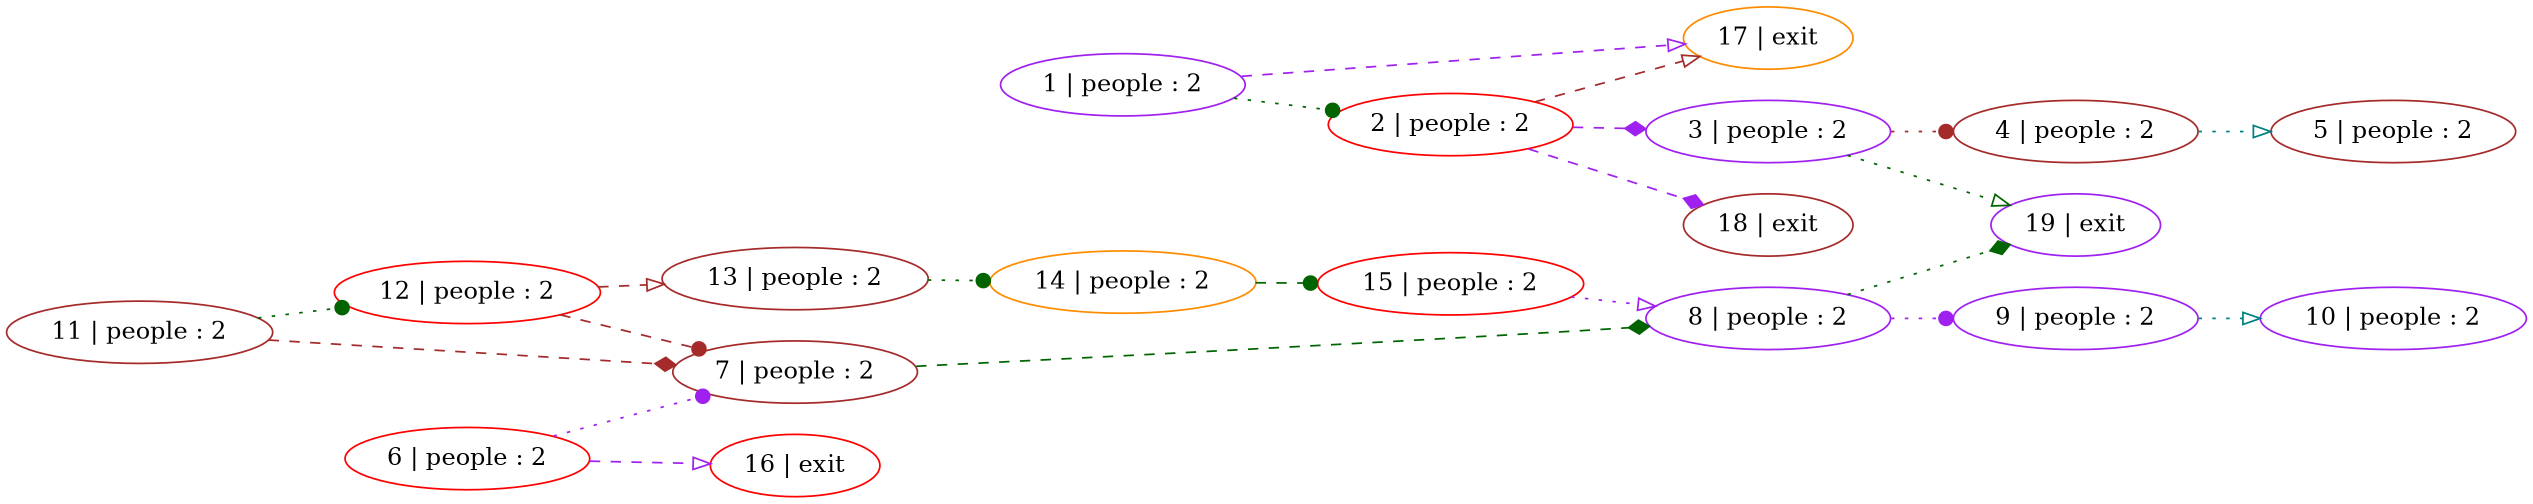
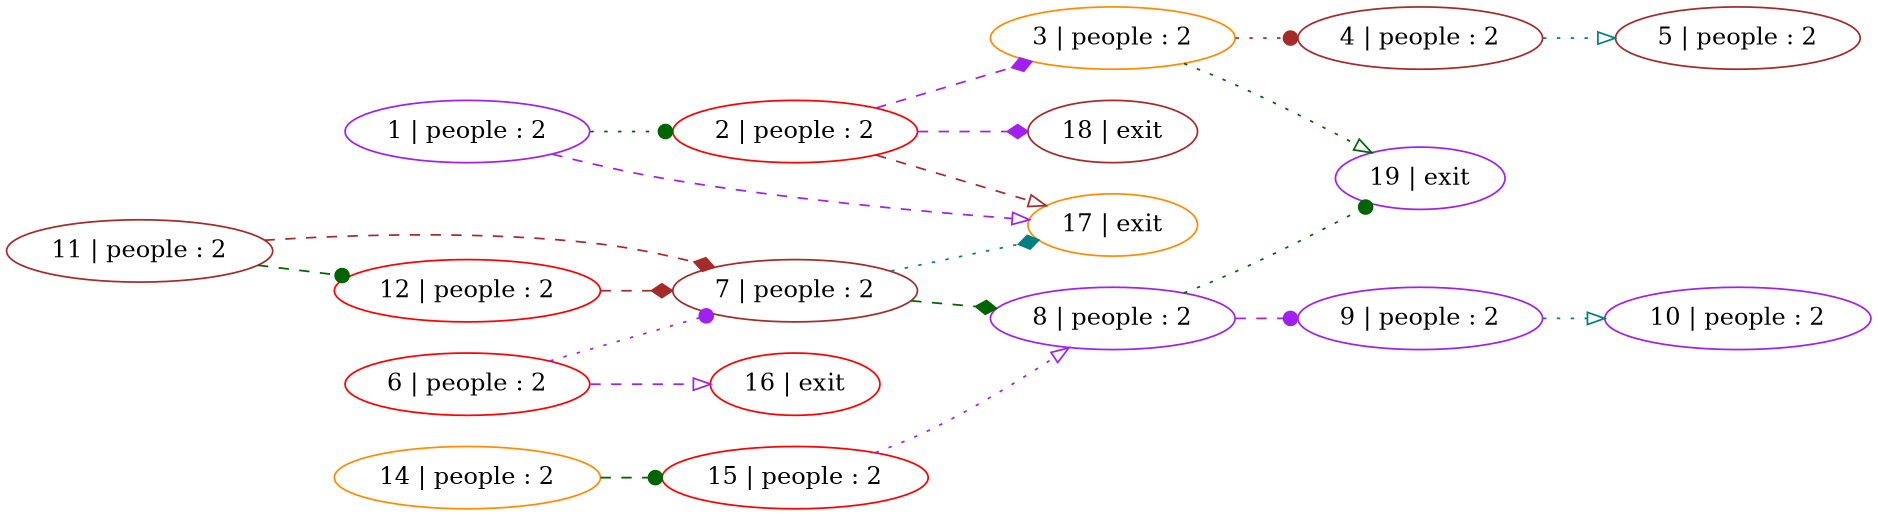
node "3 | people : 2": color purple -> darkorange
edge "7 | people : 2" -> "17 | exit": added
edge "8 | people : 2" -> "19 | exit": arrowhead diamond -> dot
node "13 | people : 2": removed
edge "11 | people : 2" -> "12 | people : 2": style dotted -> dashed
edge "8 | people : 2" -> "9 | people : 2": style dotted -> dashed
edge "12 | people : 2" -> "7 | people : 2": arrowhead dot -> diamond
